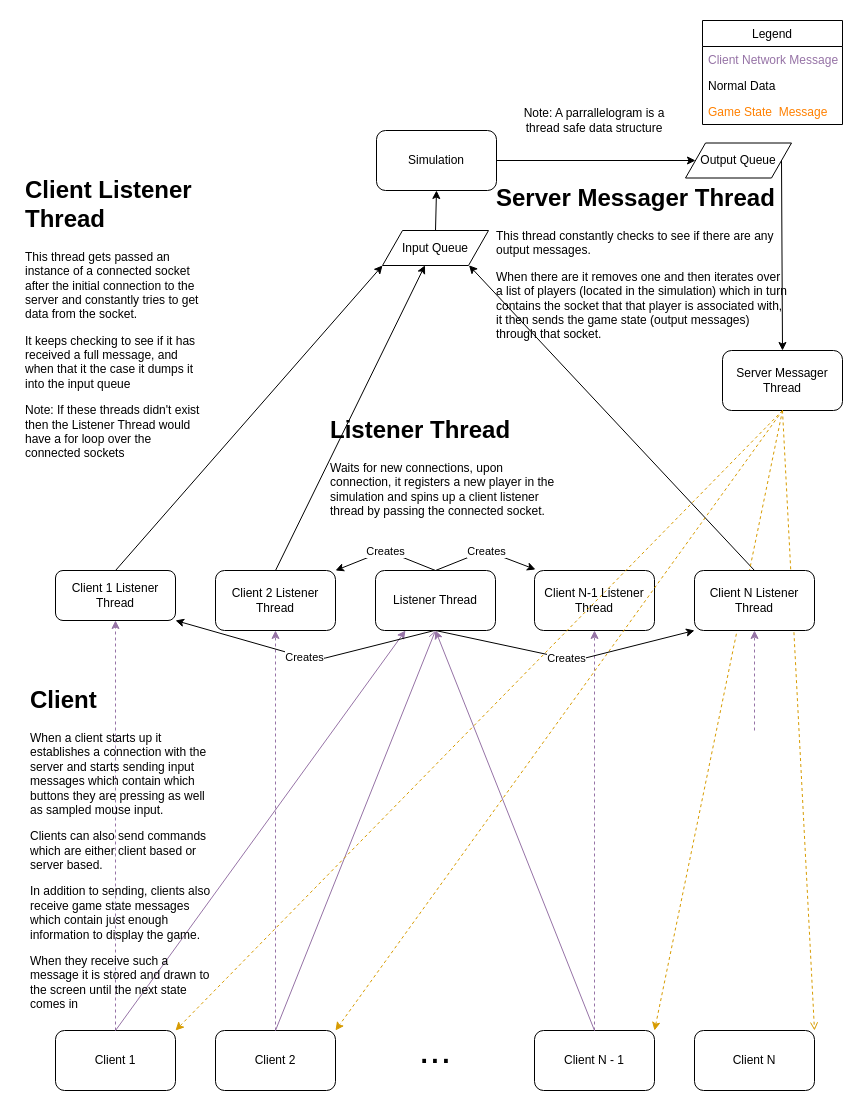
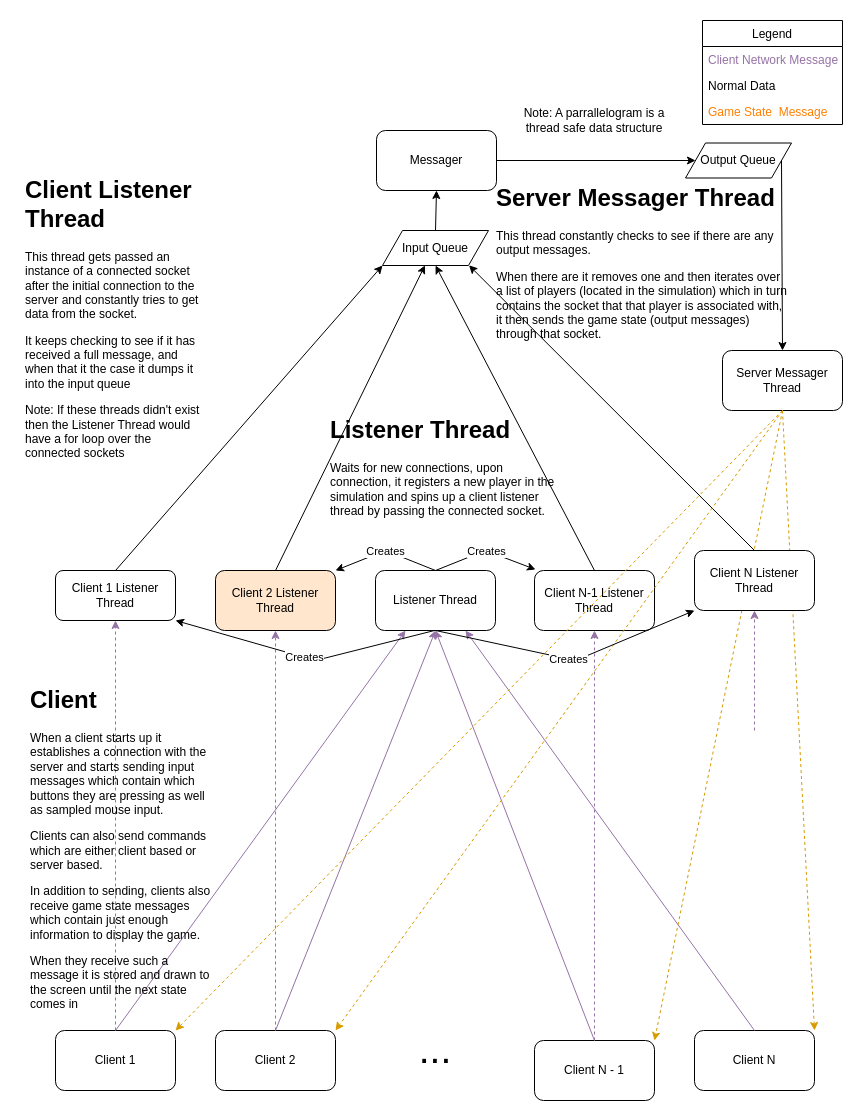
node "Simulation": label "Simulation" -> "Messager"
edge "Client N-1 Listener Thread" -> "Input Queue": added
node "Client 2 Listener Thread": fillcolor #ffffff -> #ffe6cc
node "Client N Listener Thread": moved (755, 601) -> (755, 581)
edge "Client 2" -> "Listener Thread": arrowhead open -> classic
edge "Client N" -> "Listener Thread": added
edge "Server Messager Thread" -> "Client N": arrowhead open -> classic
node "Client N - 1": moved (595, 1061) -> (595, 1071)
